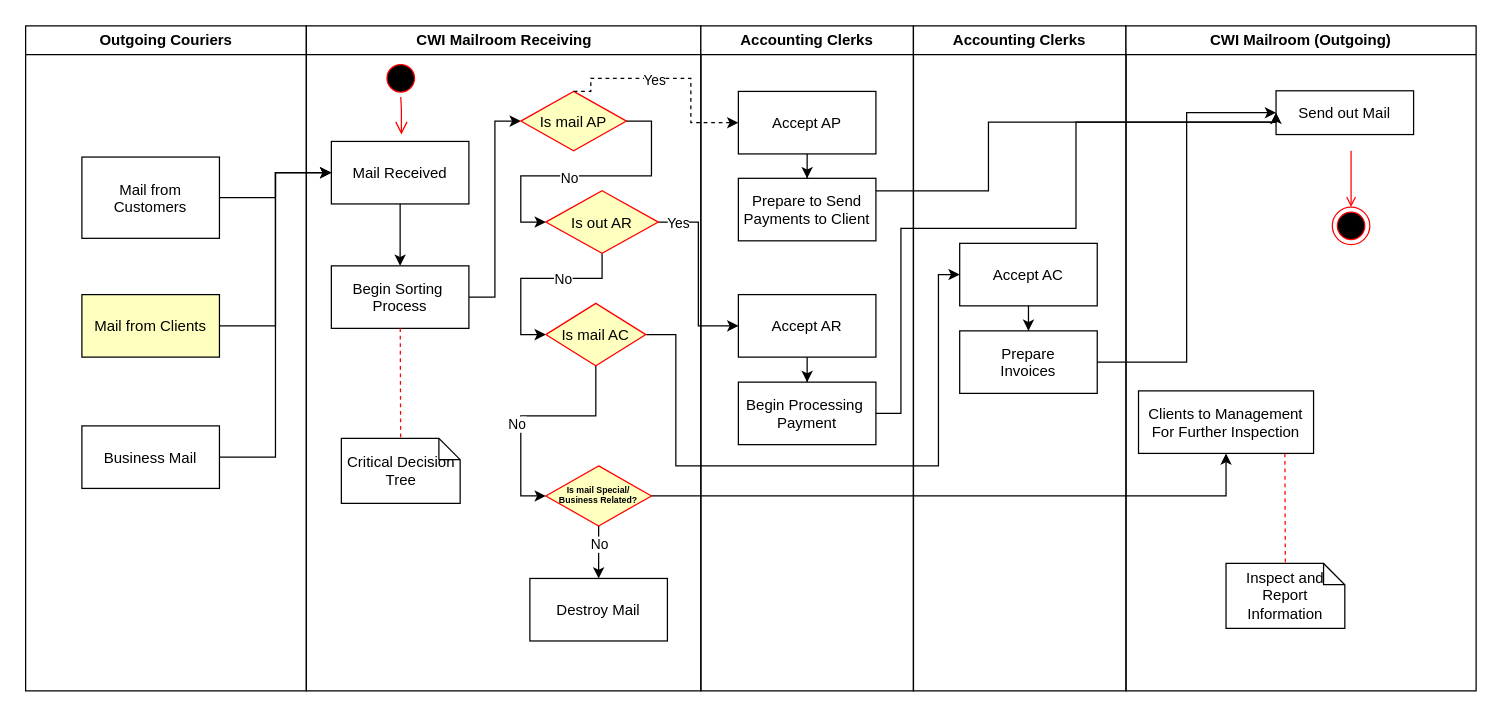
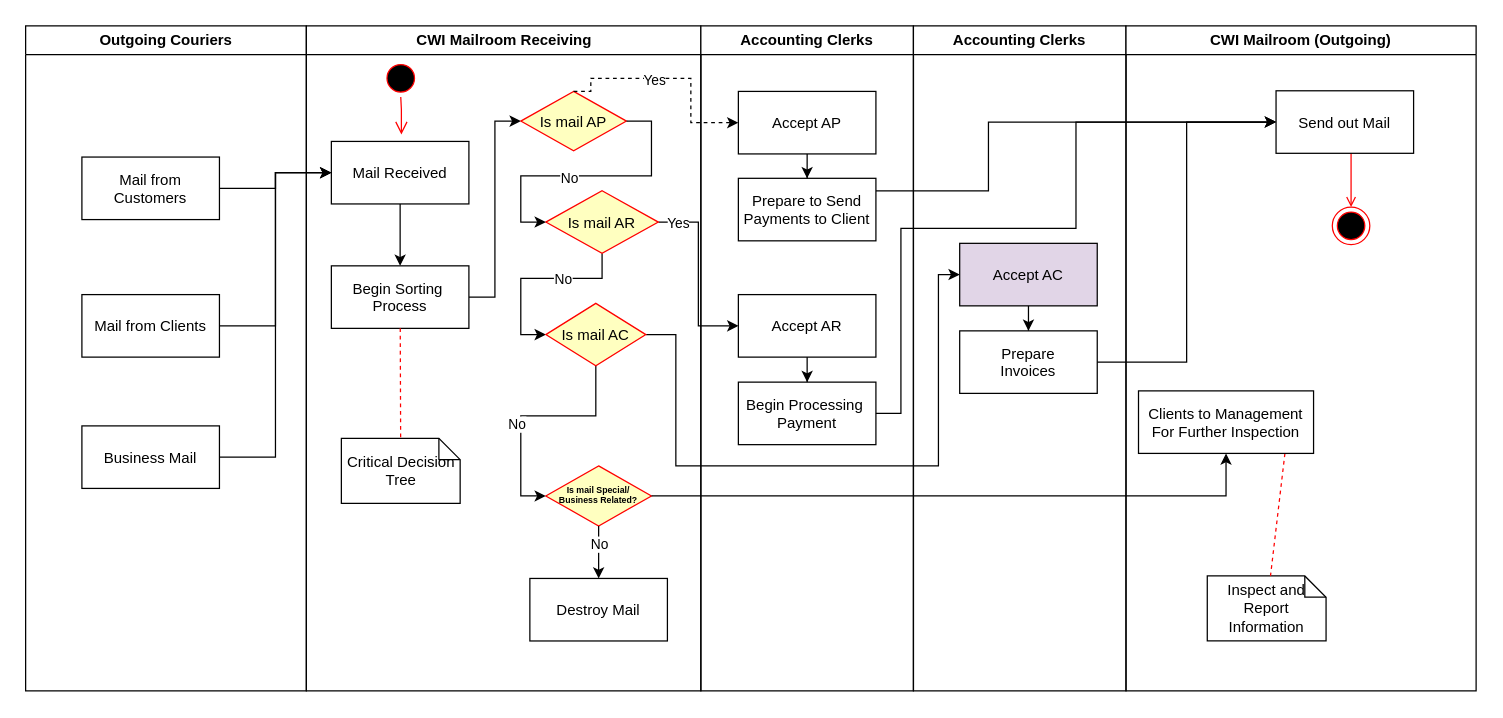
node "Send out Mail": size 138x44 -> 138x63
node "Mail from Customers": size 138x81 -> 138x63
node "Is out AR": label "Is out AR" -> "Is mail AR"
node "Accept AC": fillcolor #ffffff -> #e1d5e7
node "Mail from Clients": fillcolor #ffffc0 -> #ffffff
node "Inspect and Report Information": moved (1285, 596) -> (1266, 608)
